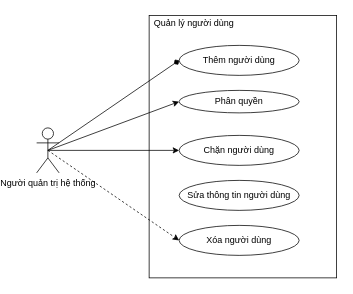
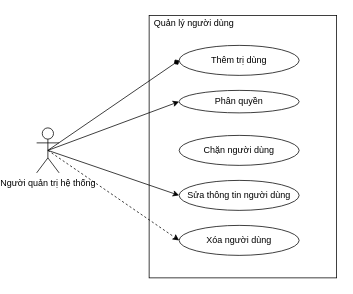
node "Thêm người dùng": label "Thêm người dùng" -> "Thêm trị dùng"
edge "Người quản trị hệ thống" -> "Chặn người dùng": removed
edge "Người quản trị hệ thống" -> "Sửa thông tin người dùng": added
